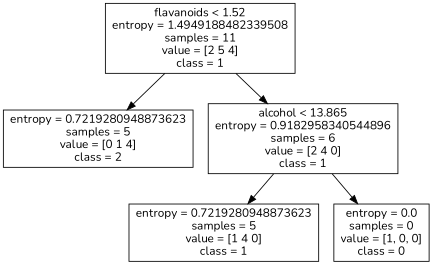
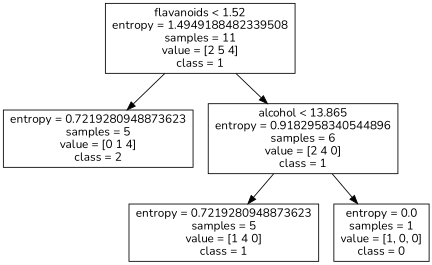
node "entropy = 0.0 samples = 0 value = [1, 0, 0] class = 0": label "entropy = 0.0 samples = 0 value = [1, 0, 0] class = 0" -> "entropy = 0.0 samples = 1 value = [1, 0, 0] class = 0"
